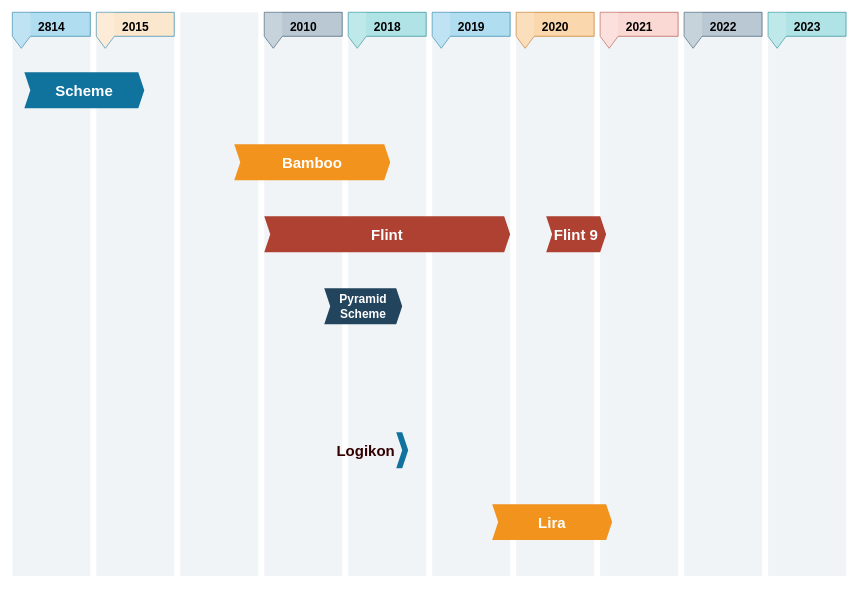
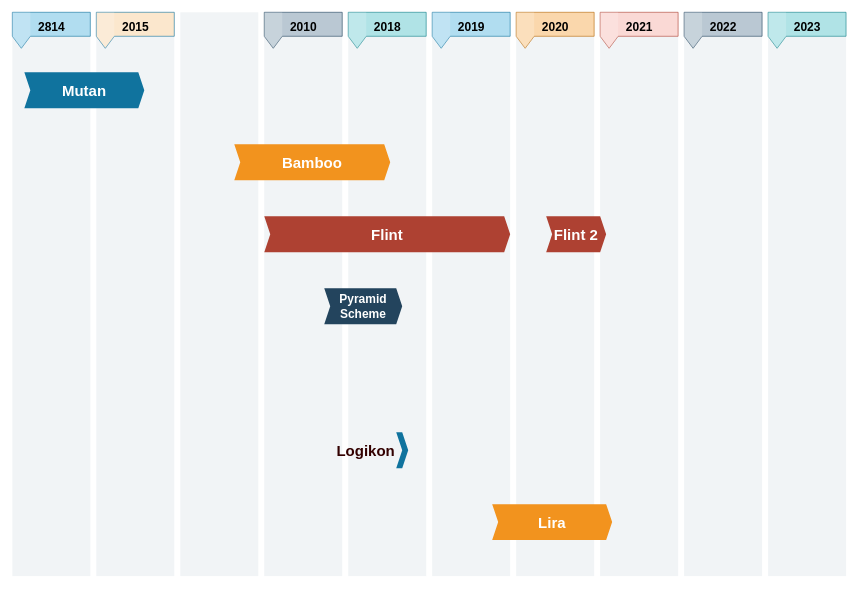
node "Scheme": label "Scheme" -> "Mutan"
node "Flint 9": label "Flint 9" -> "Flint 2"
